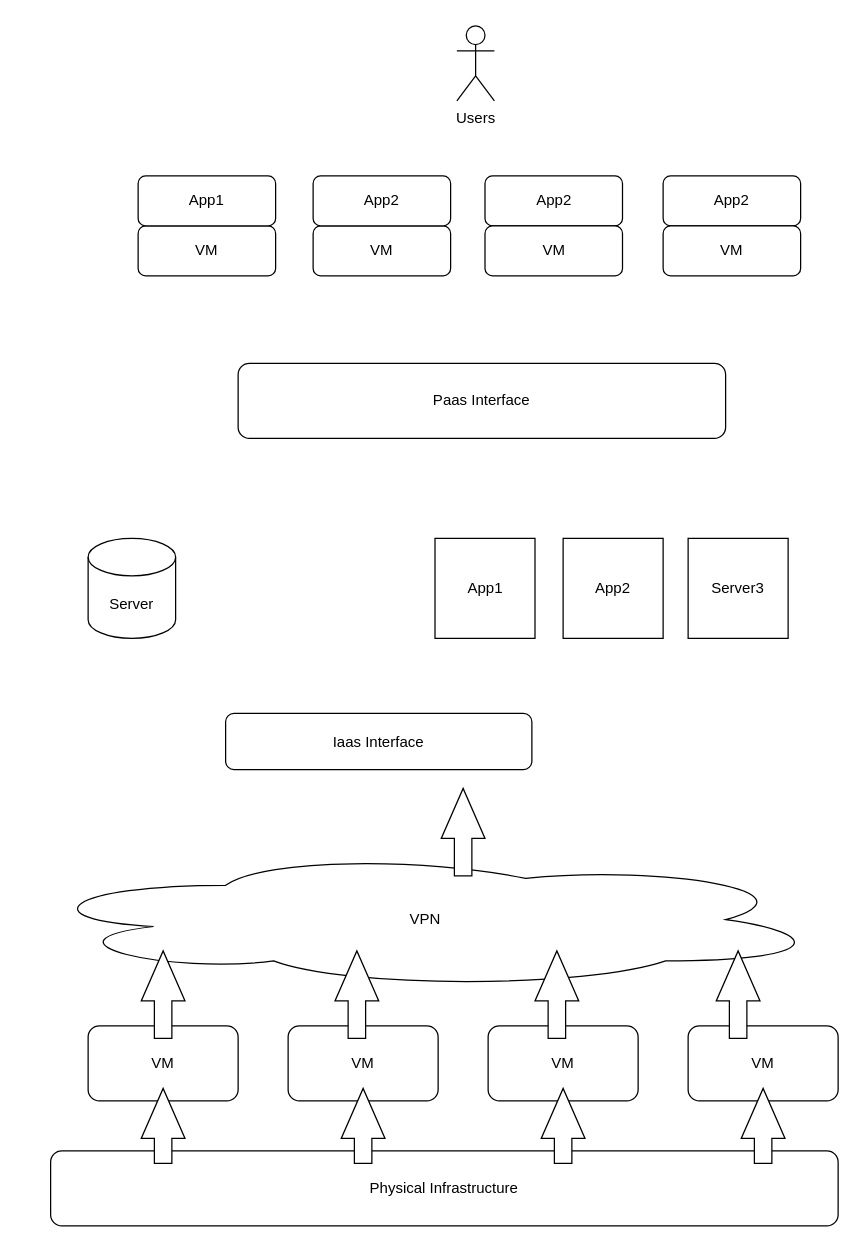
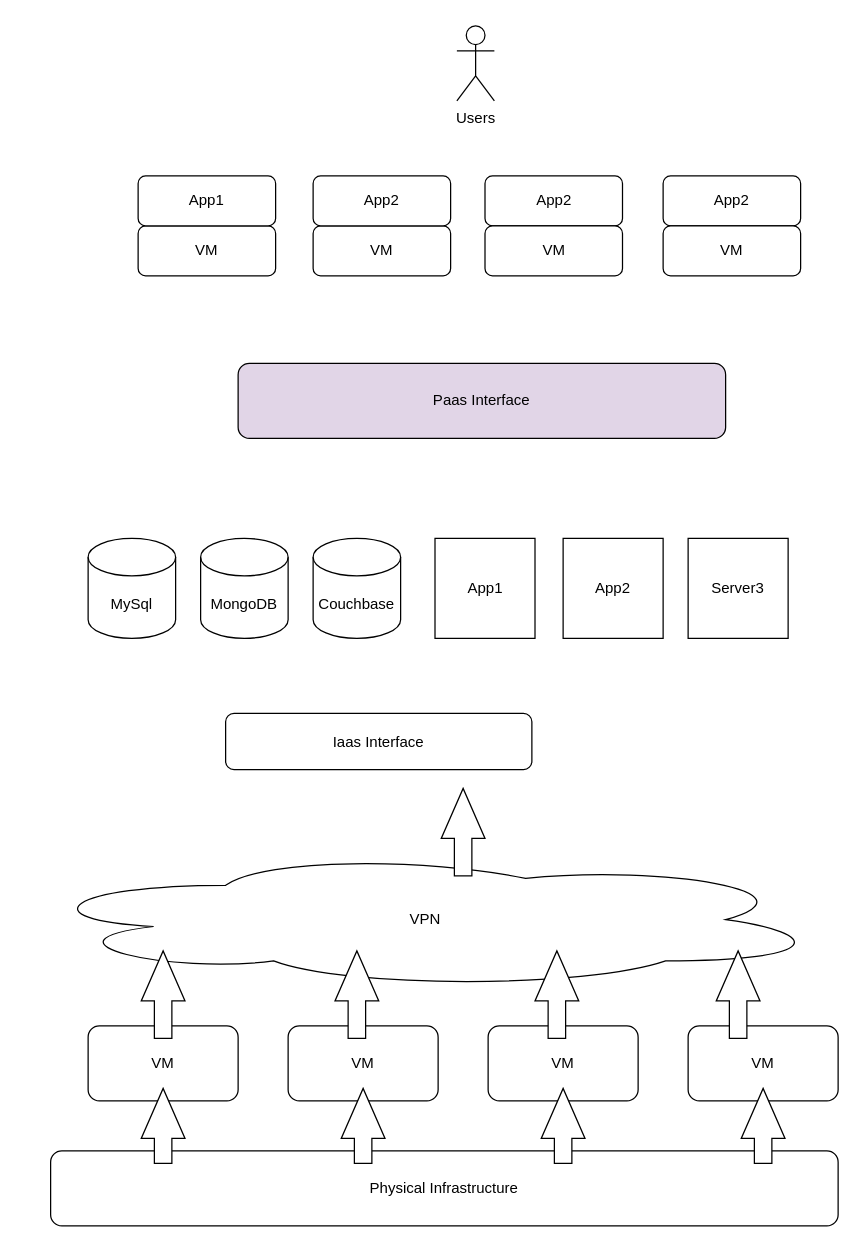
node "Paas Interface": fillcolor #ffffff -> #e1d5e7
node "MongoDB": added
node "Couchbase": added
node "Server": label "Server" -> "MySql"
